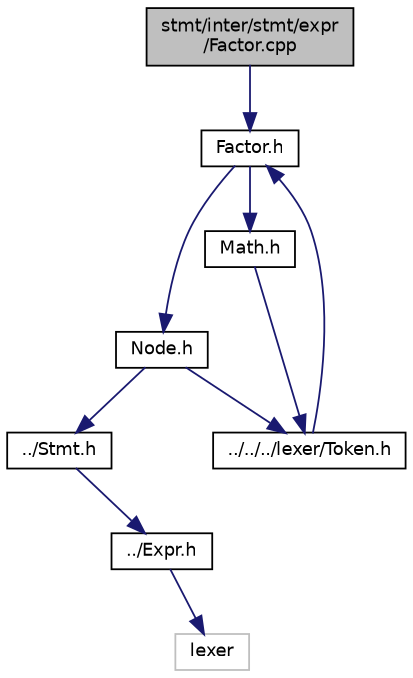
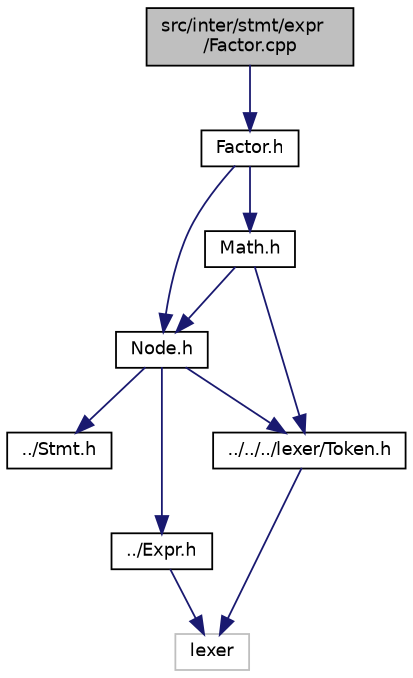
node "stmt/inter/stmt/expr /Factor.cpp": label "stmt/inter/stmt/expr /Factor.cpp" -> "src/inter/stmt/expr /Factor.cpp"
edge "Math.h" -> "Node.h": added
edge "../../../lexer/Token.h" -> "Factor.h": now "../../../lexer/Token.h" -> "lexer"
edge "../Stmt.h" -> "../Expr.h": now "Node.h" -> "../Expr.h"
